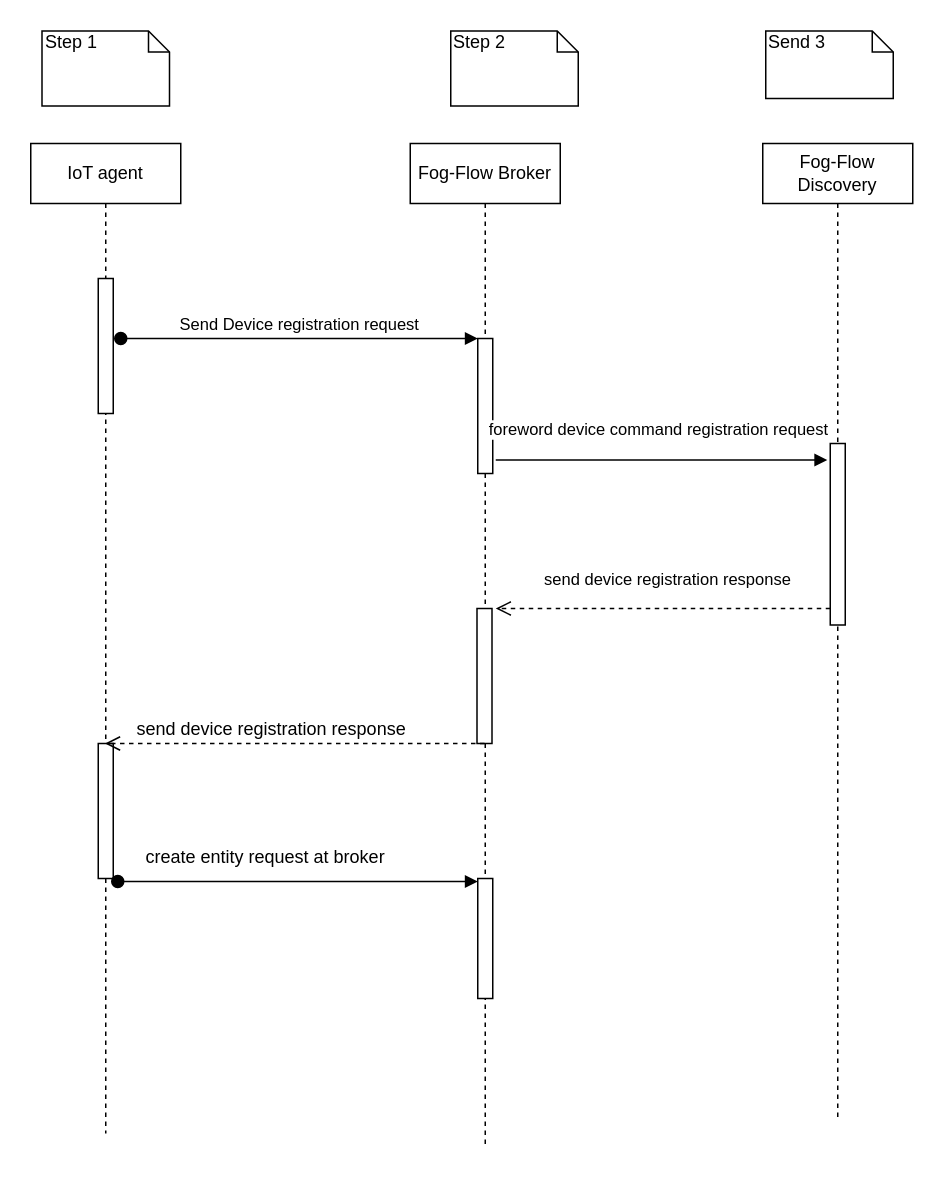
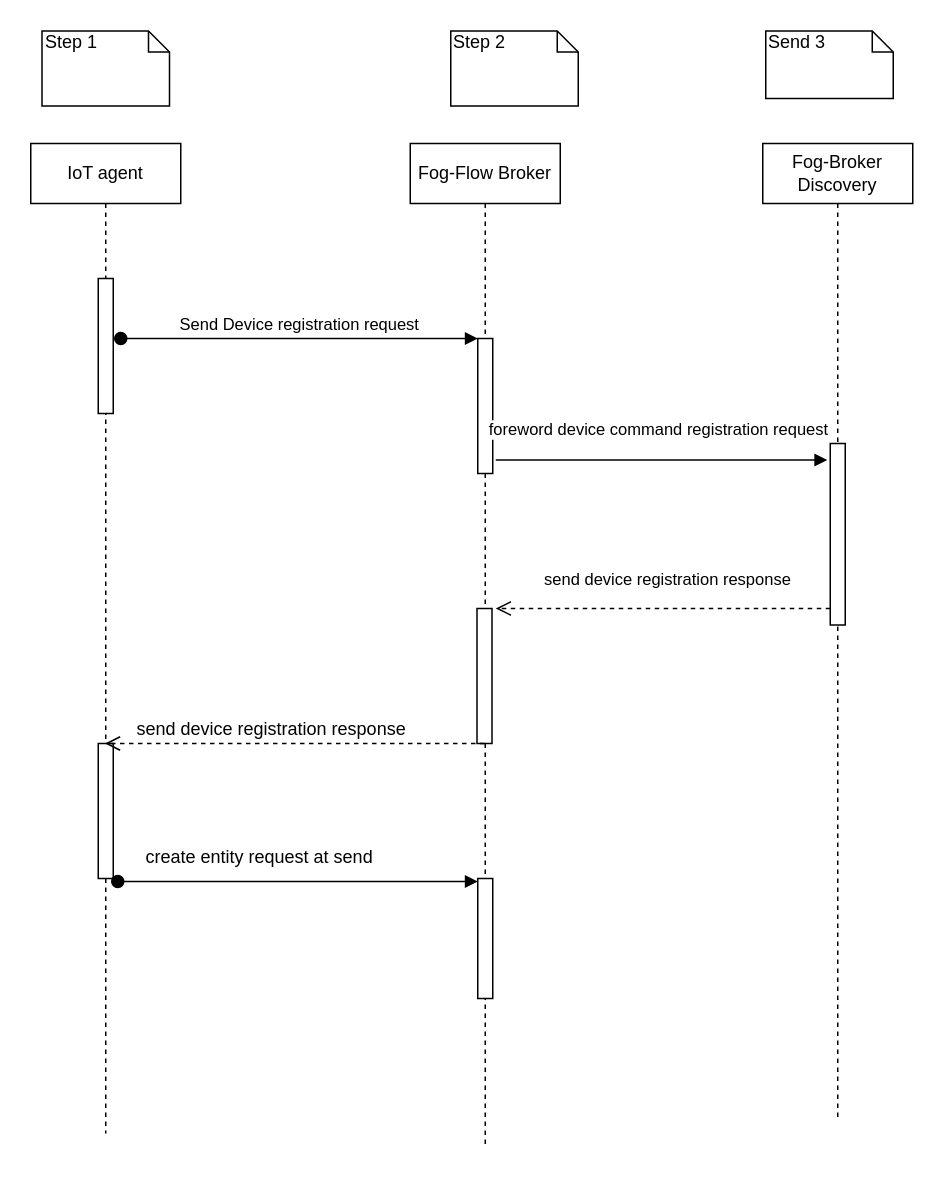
node "Fog-Flow Discovery": label "Fog-Flow Discovery" -> "Fog-Broker Discovery"
node "create entity request at broker": label "create entity request at broker" -> "create entity request at send"
